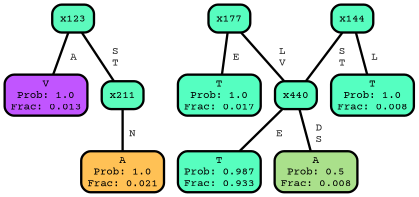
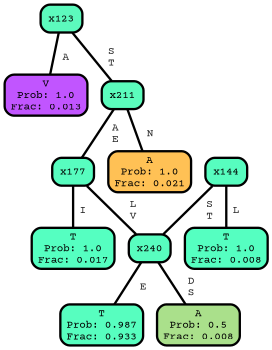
edge "x177" -- "T Prob: 1.0 Frac: 0.017": label " E" -> " I"
node "x440": label "x440" -> "x240"
edge "x211" -- "x177": added, label "A E"
